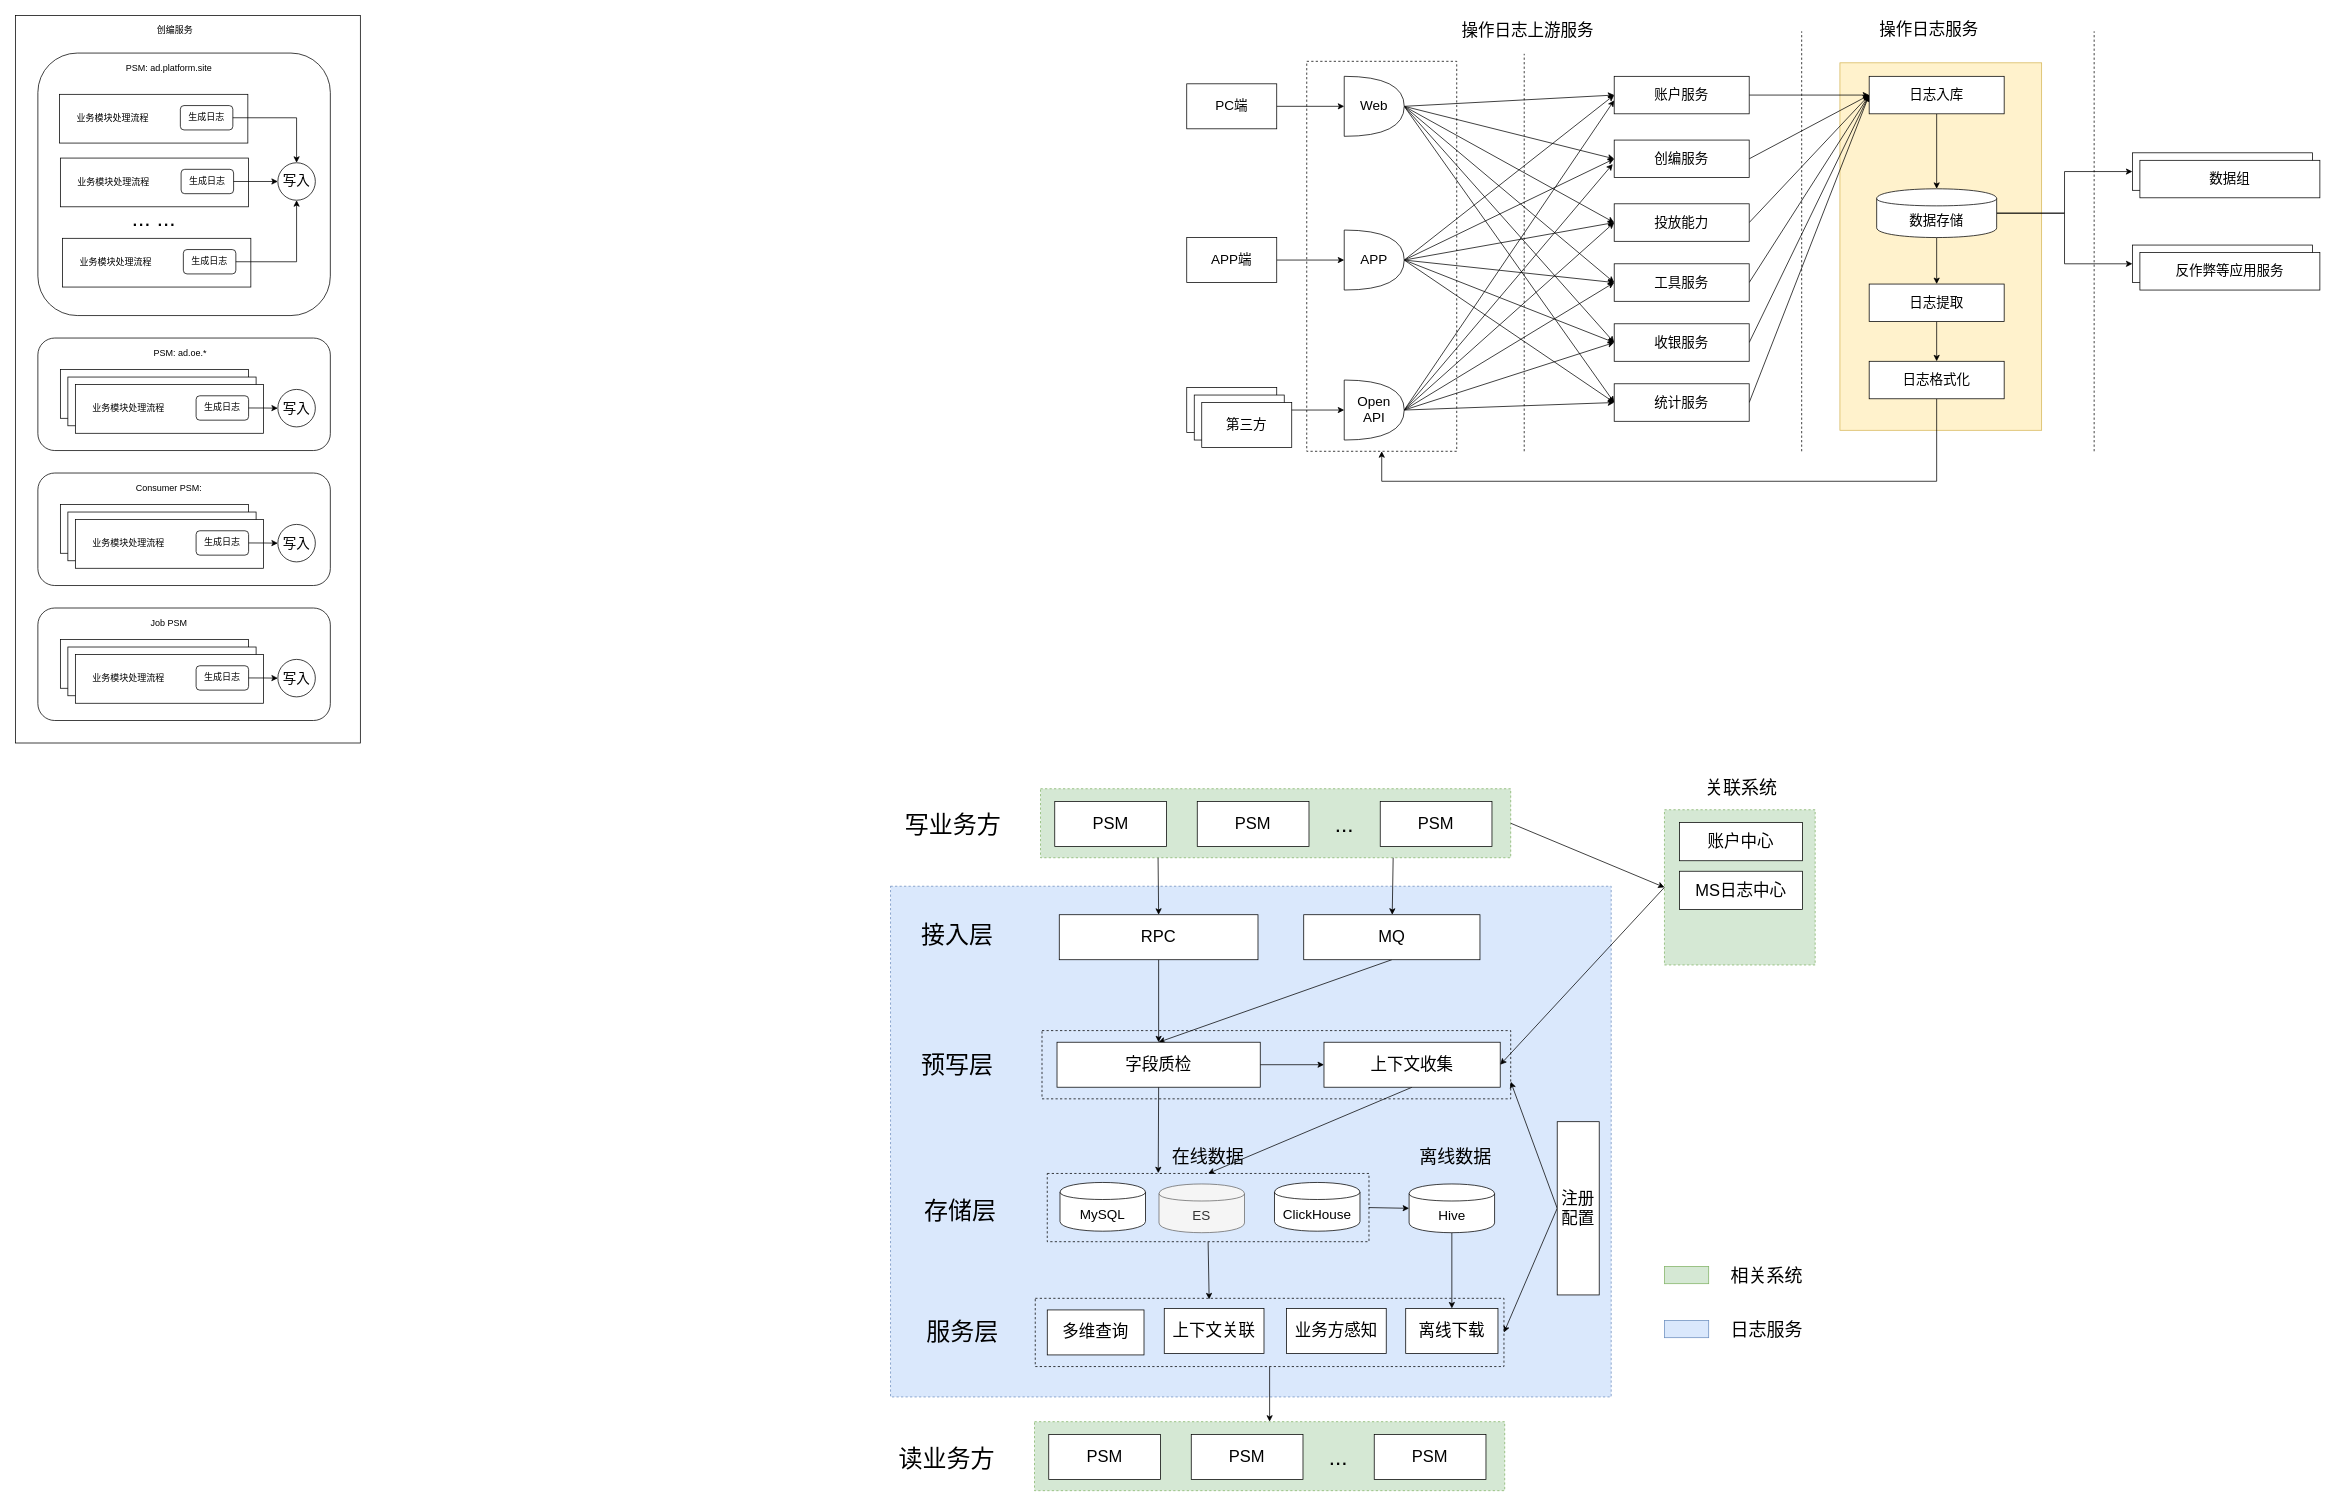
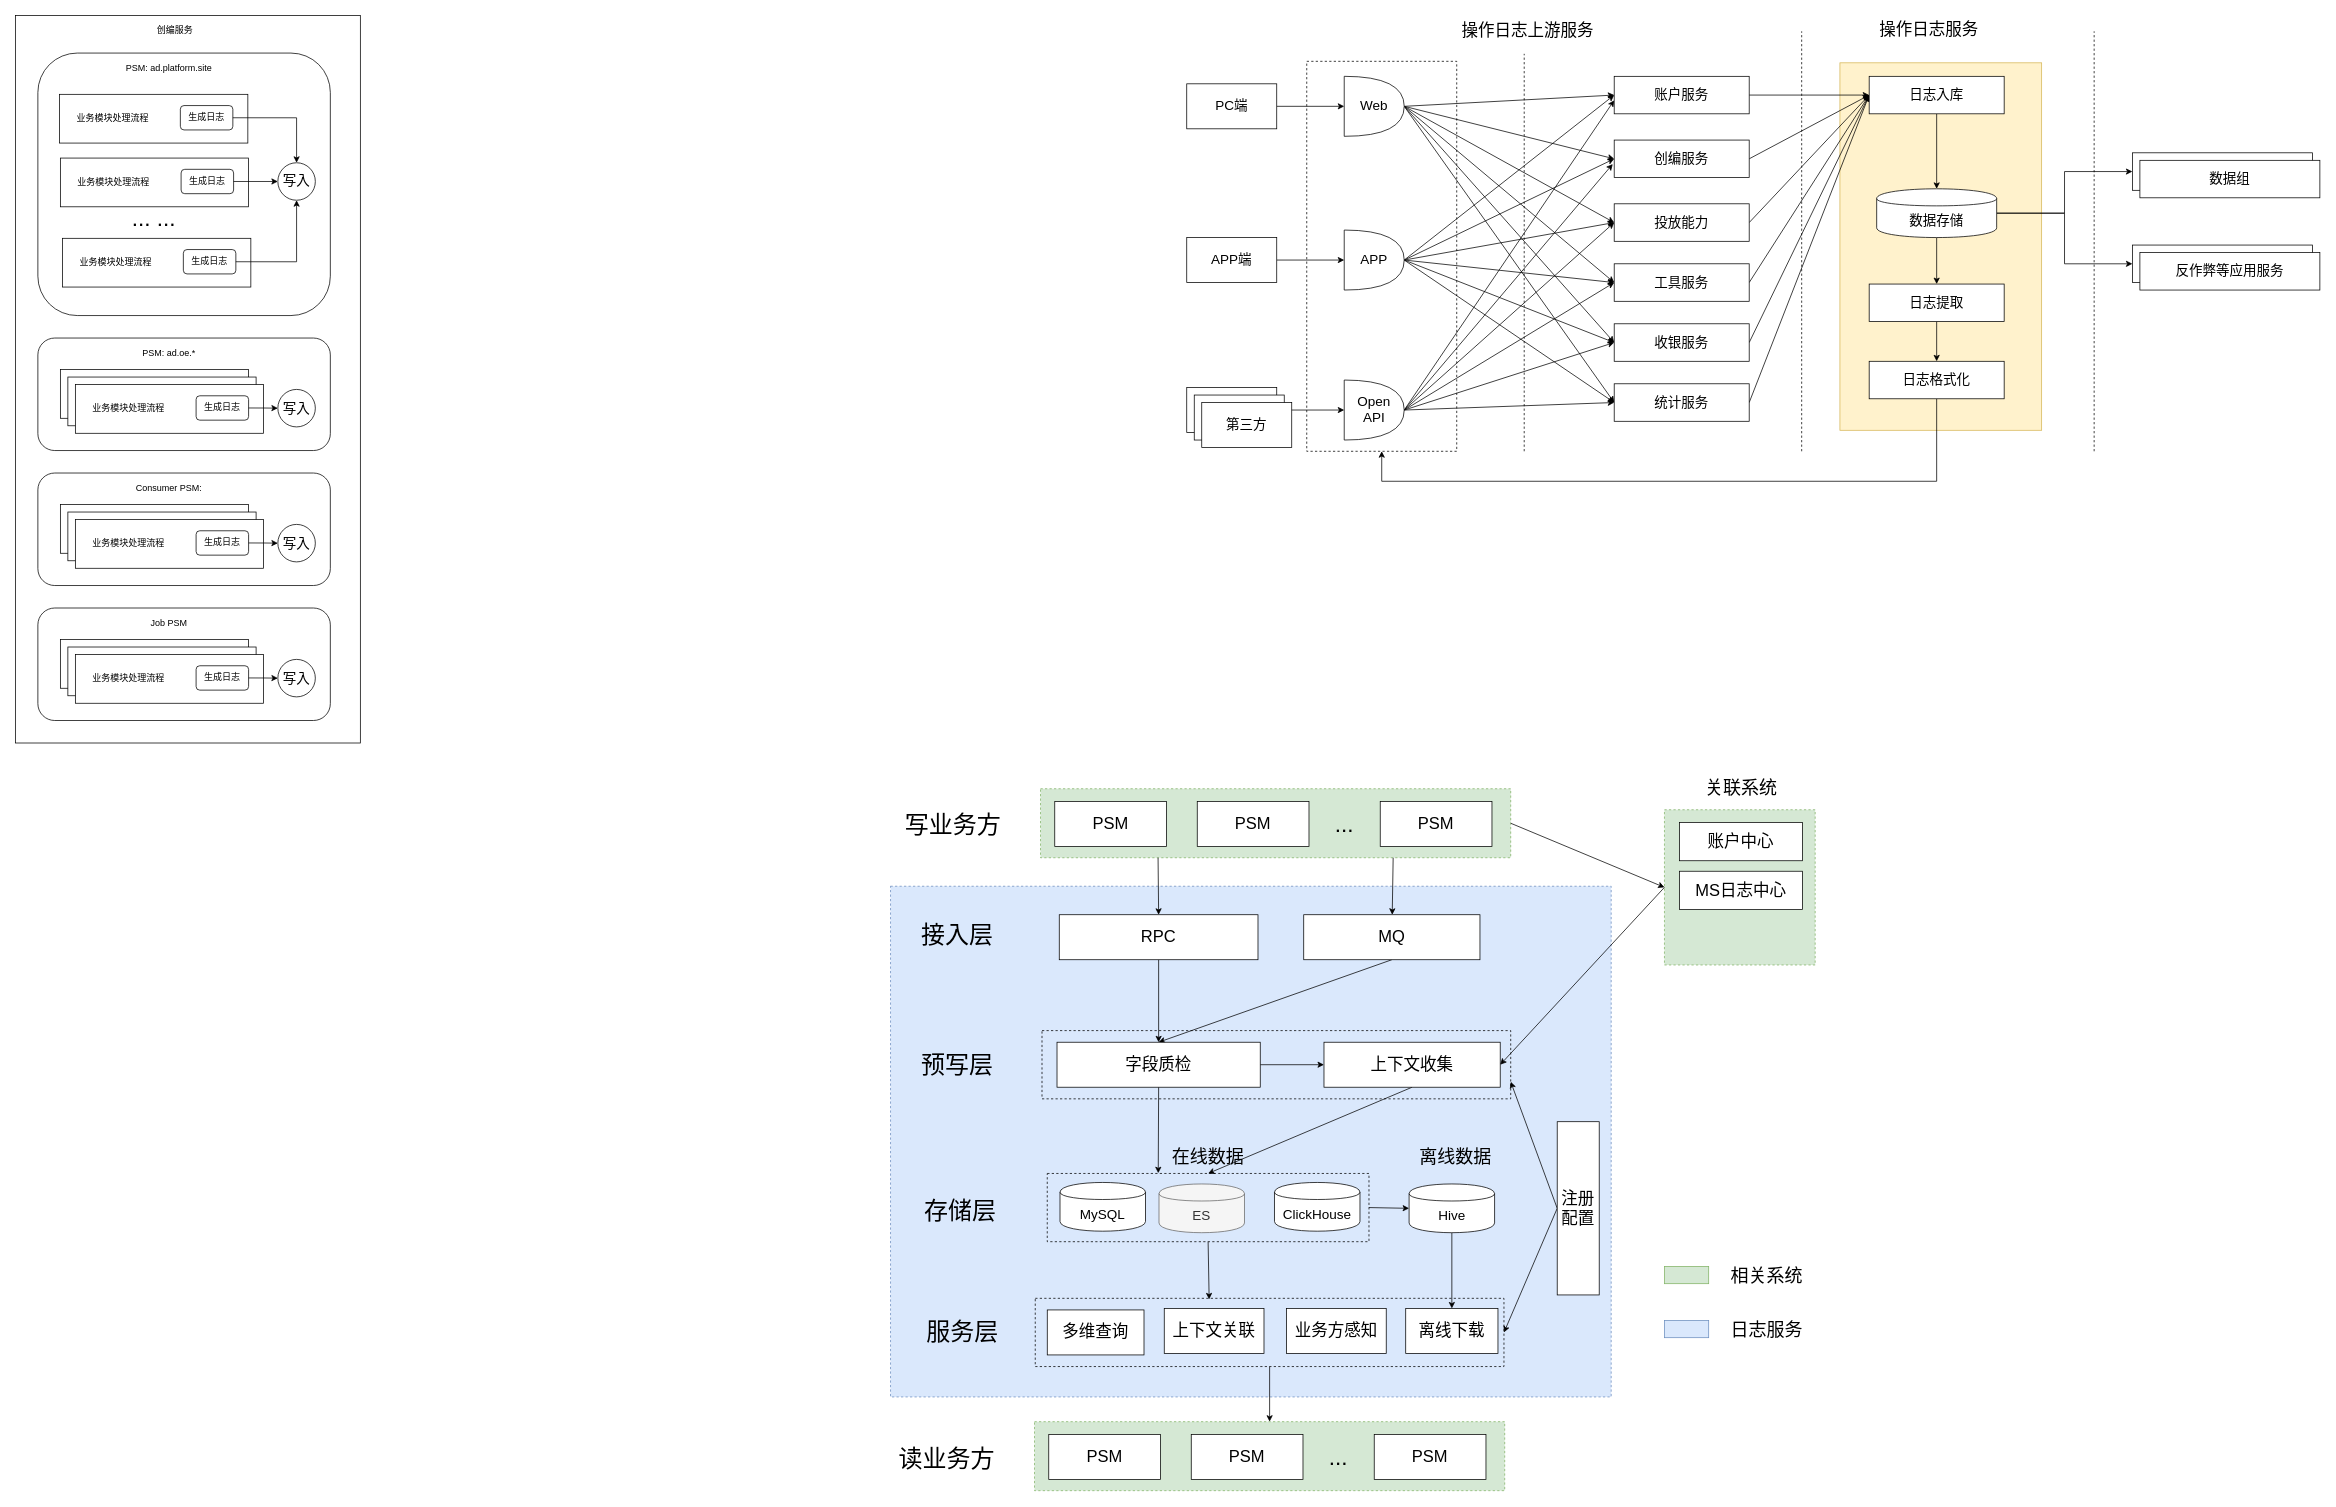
node "PSM: ad.oe.*": moved (180, 353) -> (169, 353)
